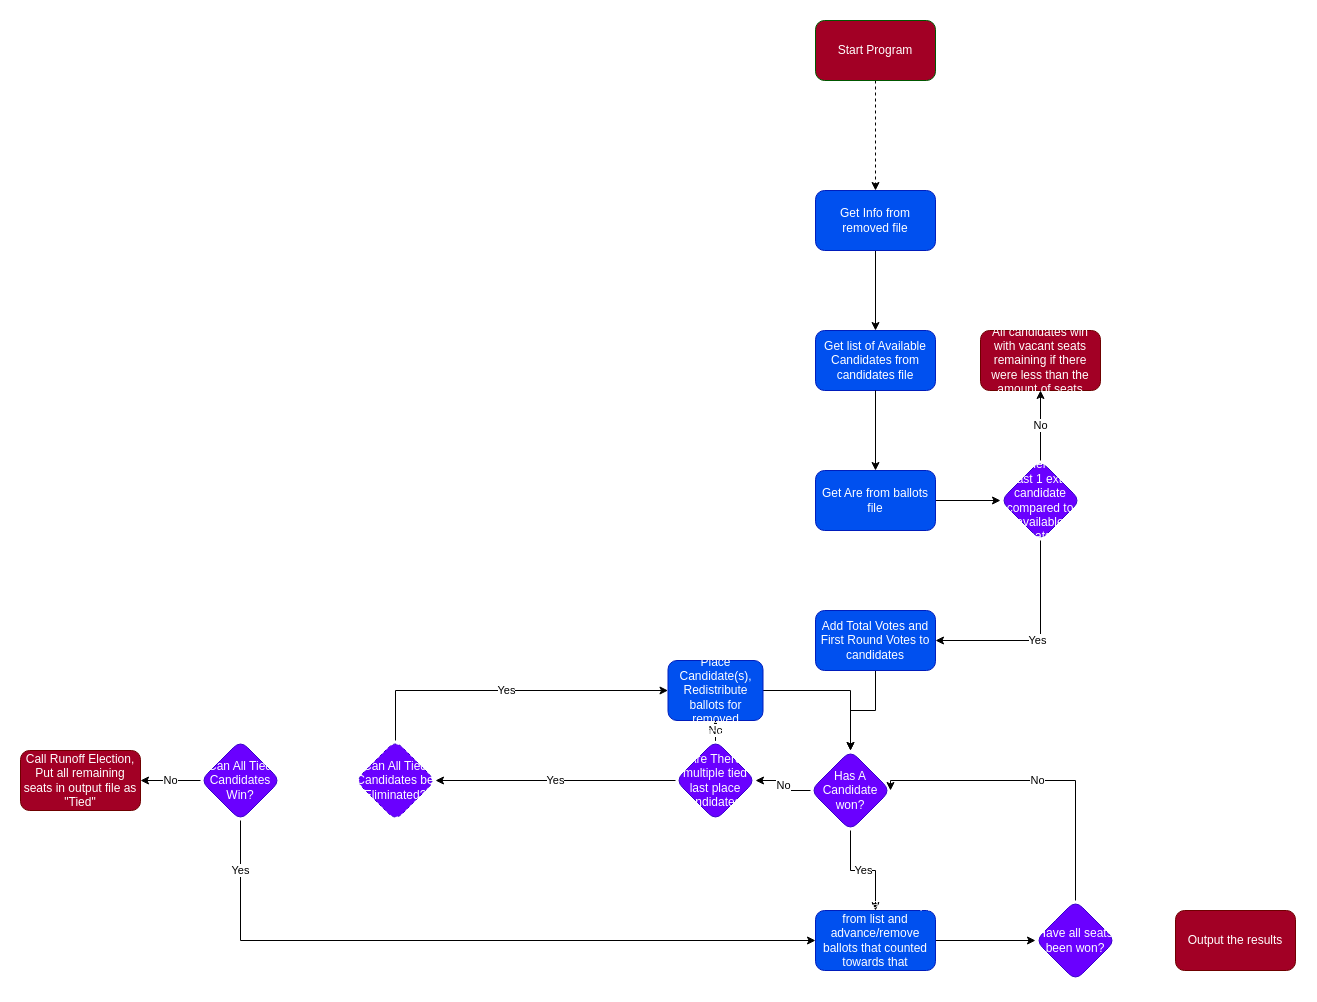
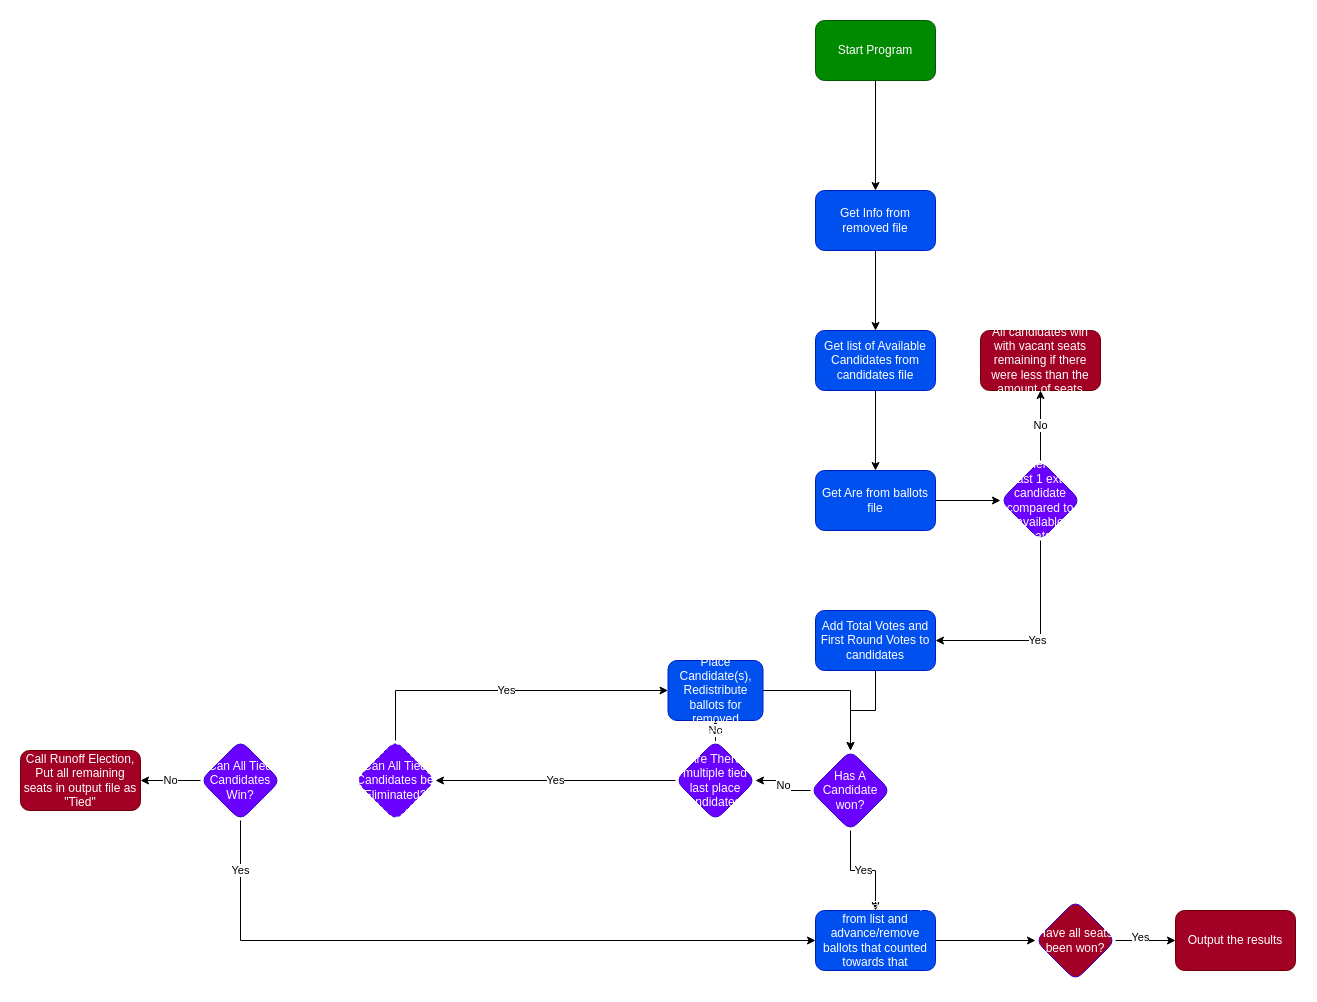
node "Start Program": fillcolor #a20025 -> #008a00
edge "Start Program" -> "Get Info from removed file": style dashed -> solid
edge "Have all seats been won?" -> "Has A Candidate won?": removed, label "No"
node "Have all seats been won?": fillcolor #6a00ff -> #a20025
edge "Have all seats been won?" -> "Output the results": added, label "Yes"
